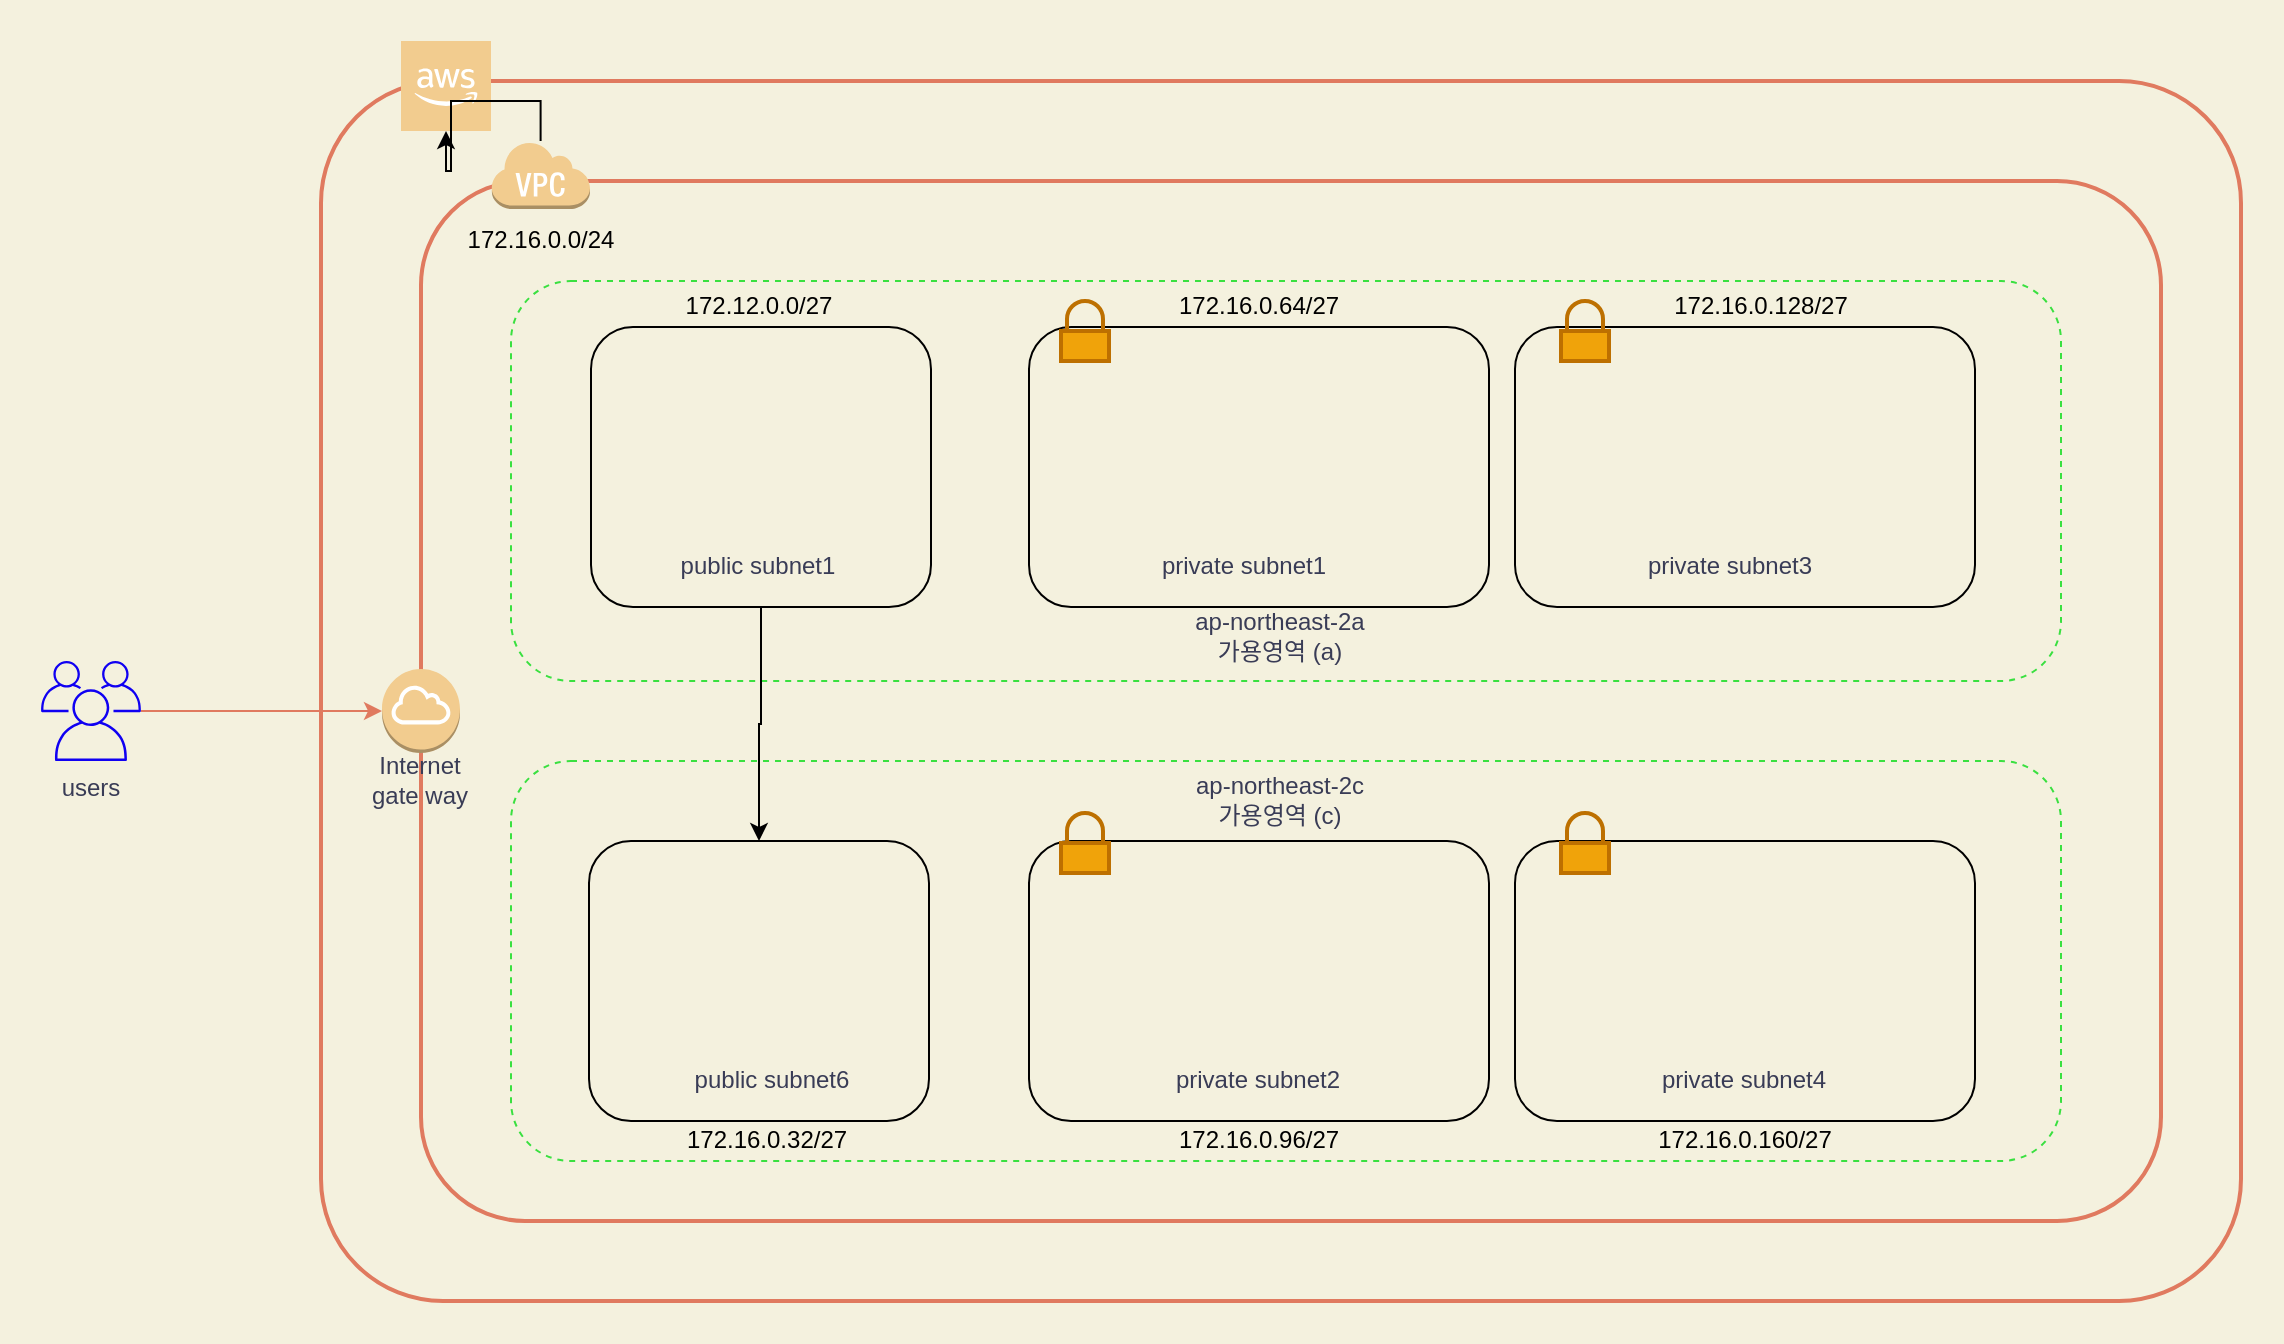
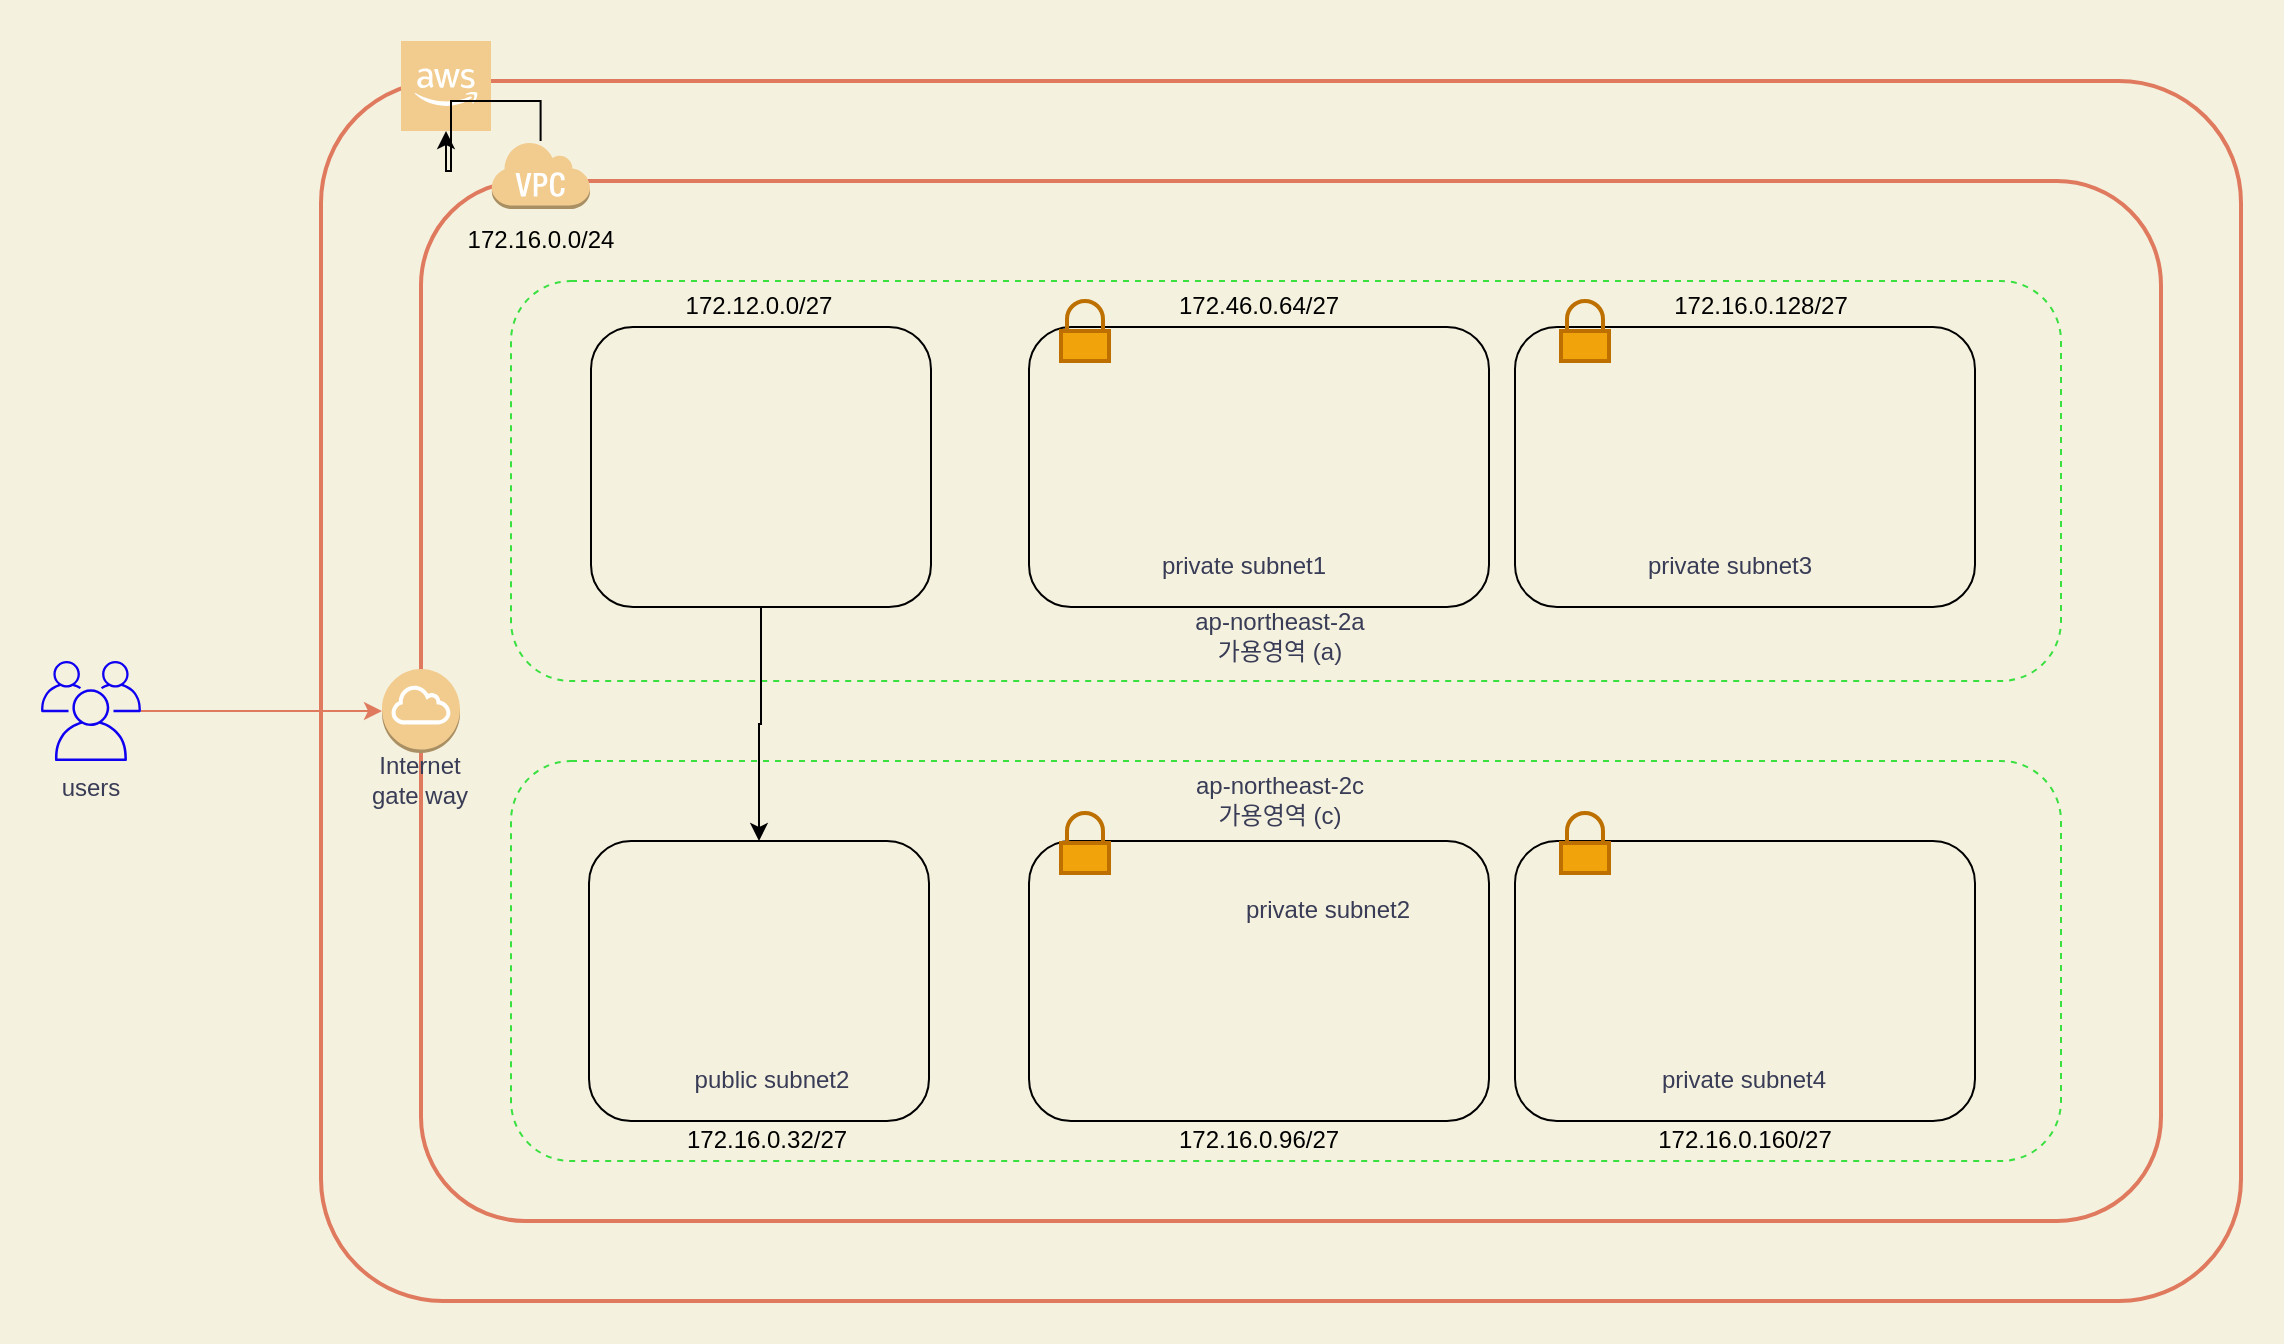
node "172.16.0.64/27": label "172.16.0.64/27" -> "172.46.0.64/27"
node "public subnet1": removed
node "public subnet6": label "public subnet6" -> "public subnet2"
node "private subnet2": moved (1259, 1081) -> (1329, 911)
